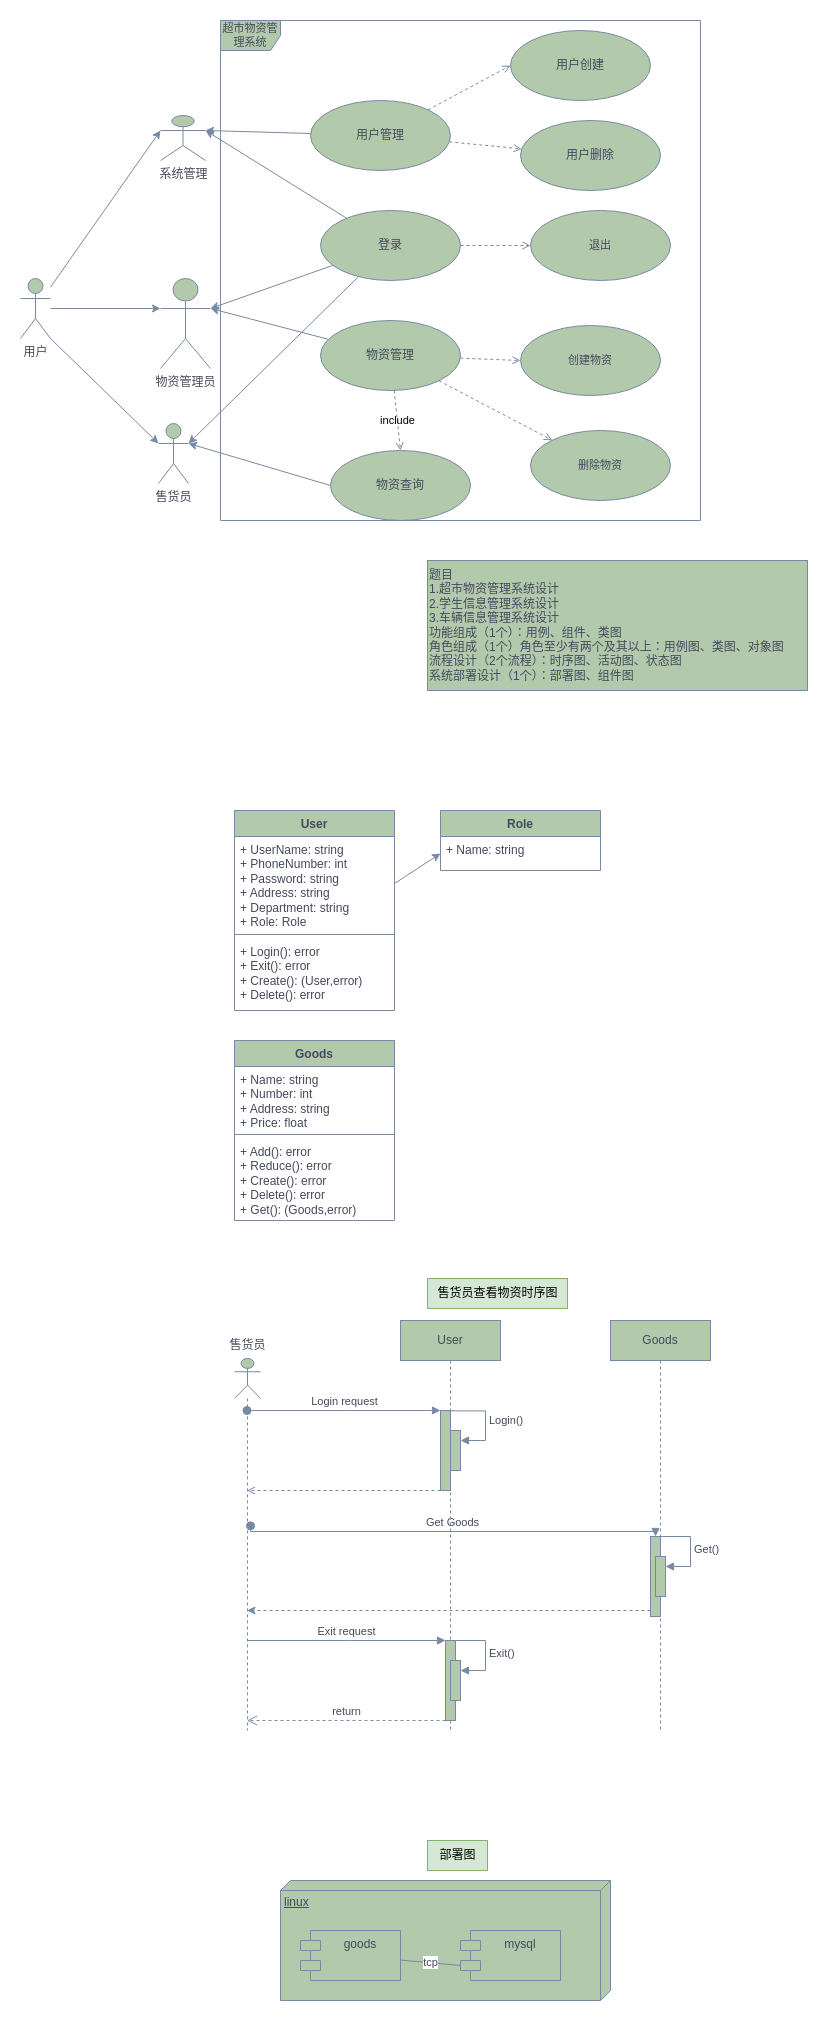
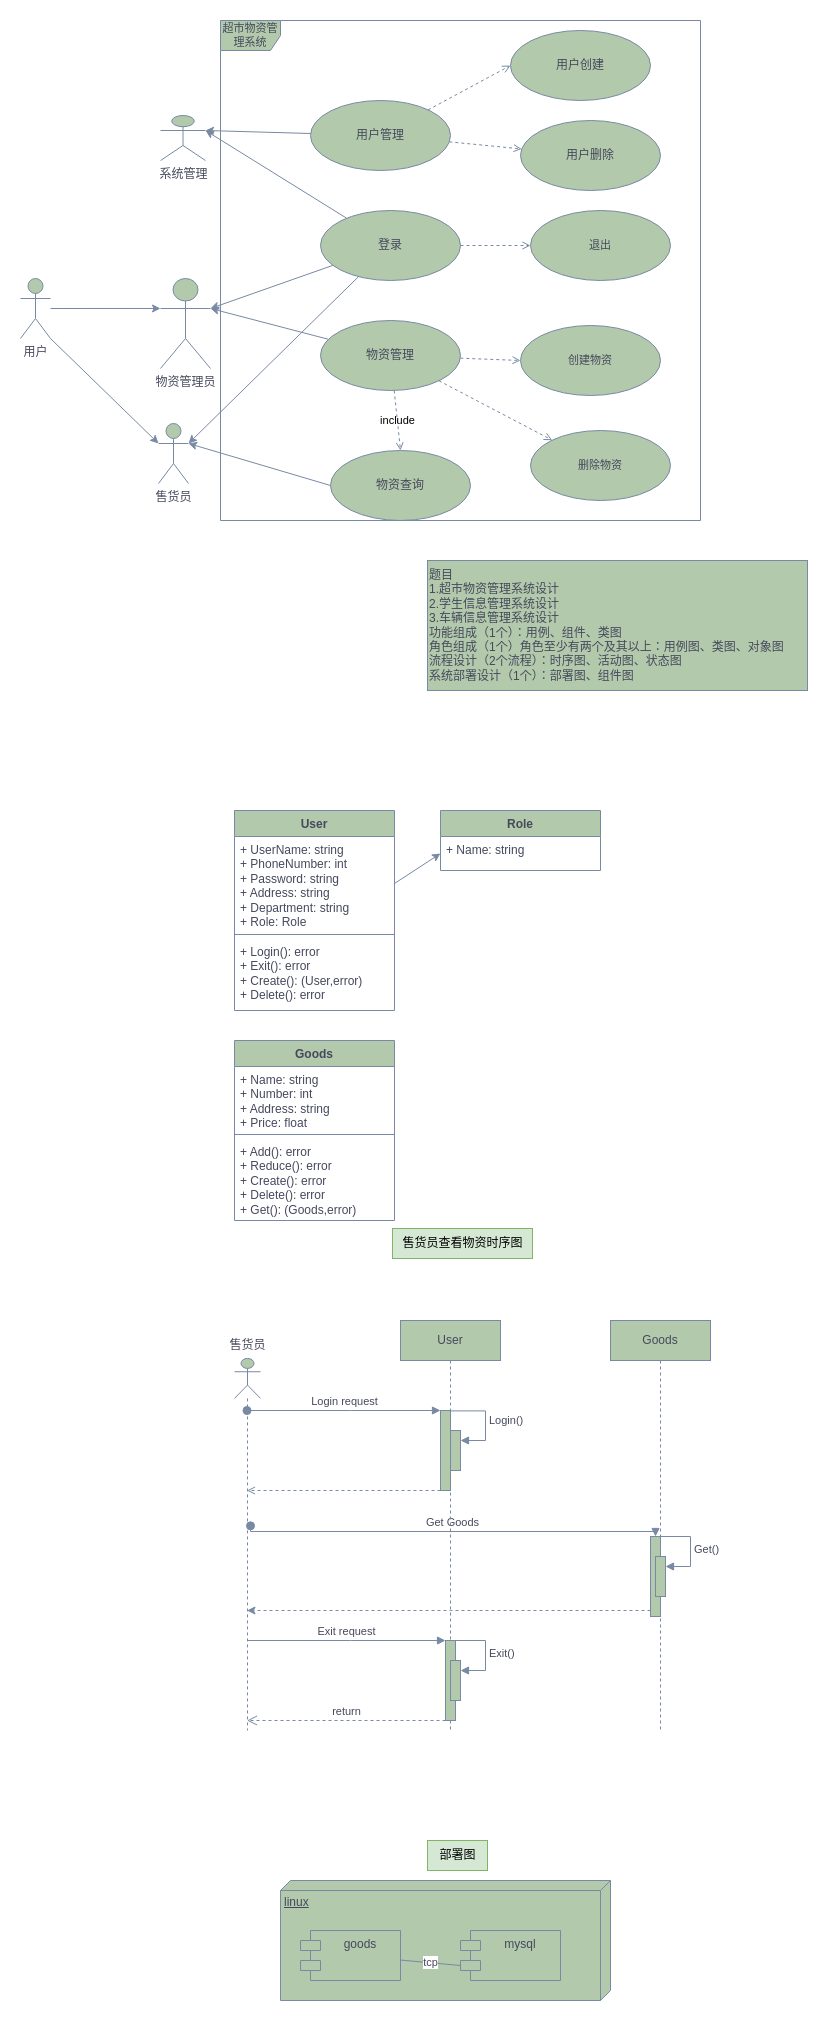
edge "用户" -> "系统管理": removed
node "售货员查看物资时序图": moved (498, 1294) -> (463, 1244)
